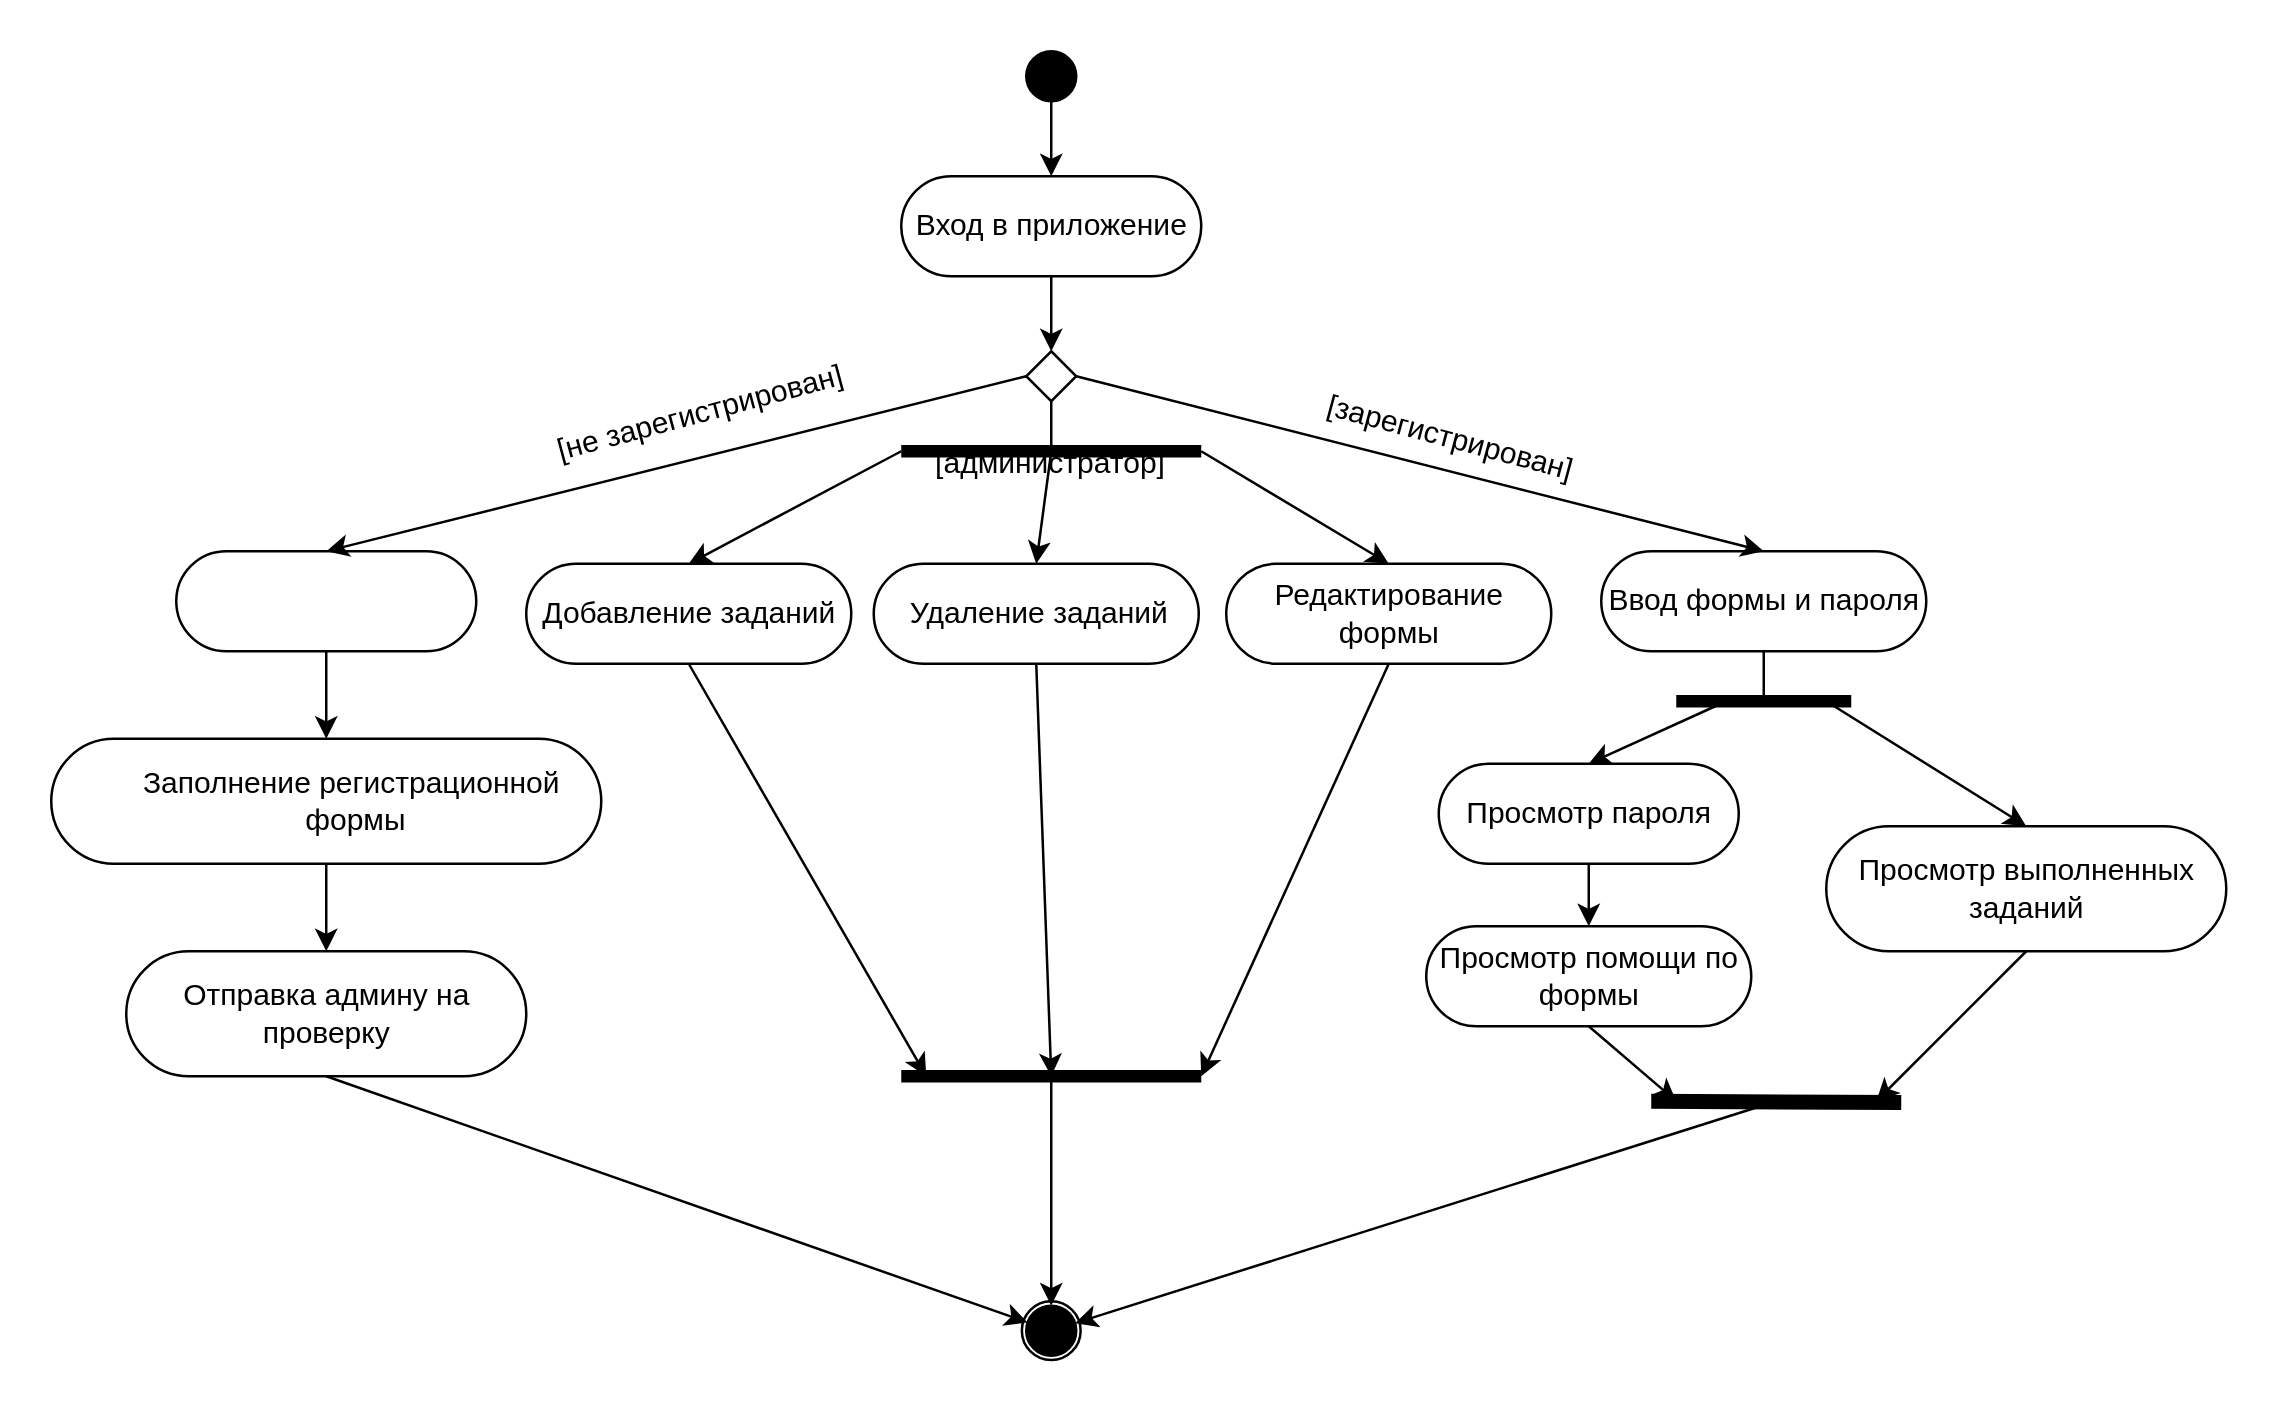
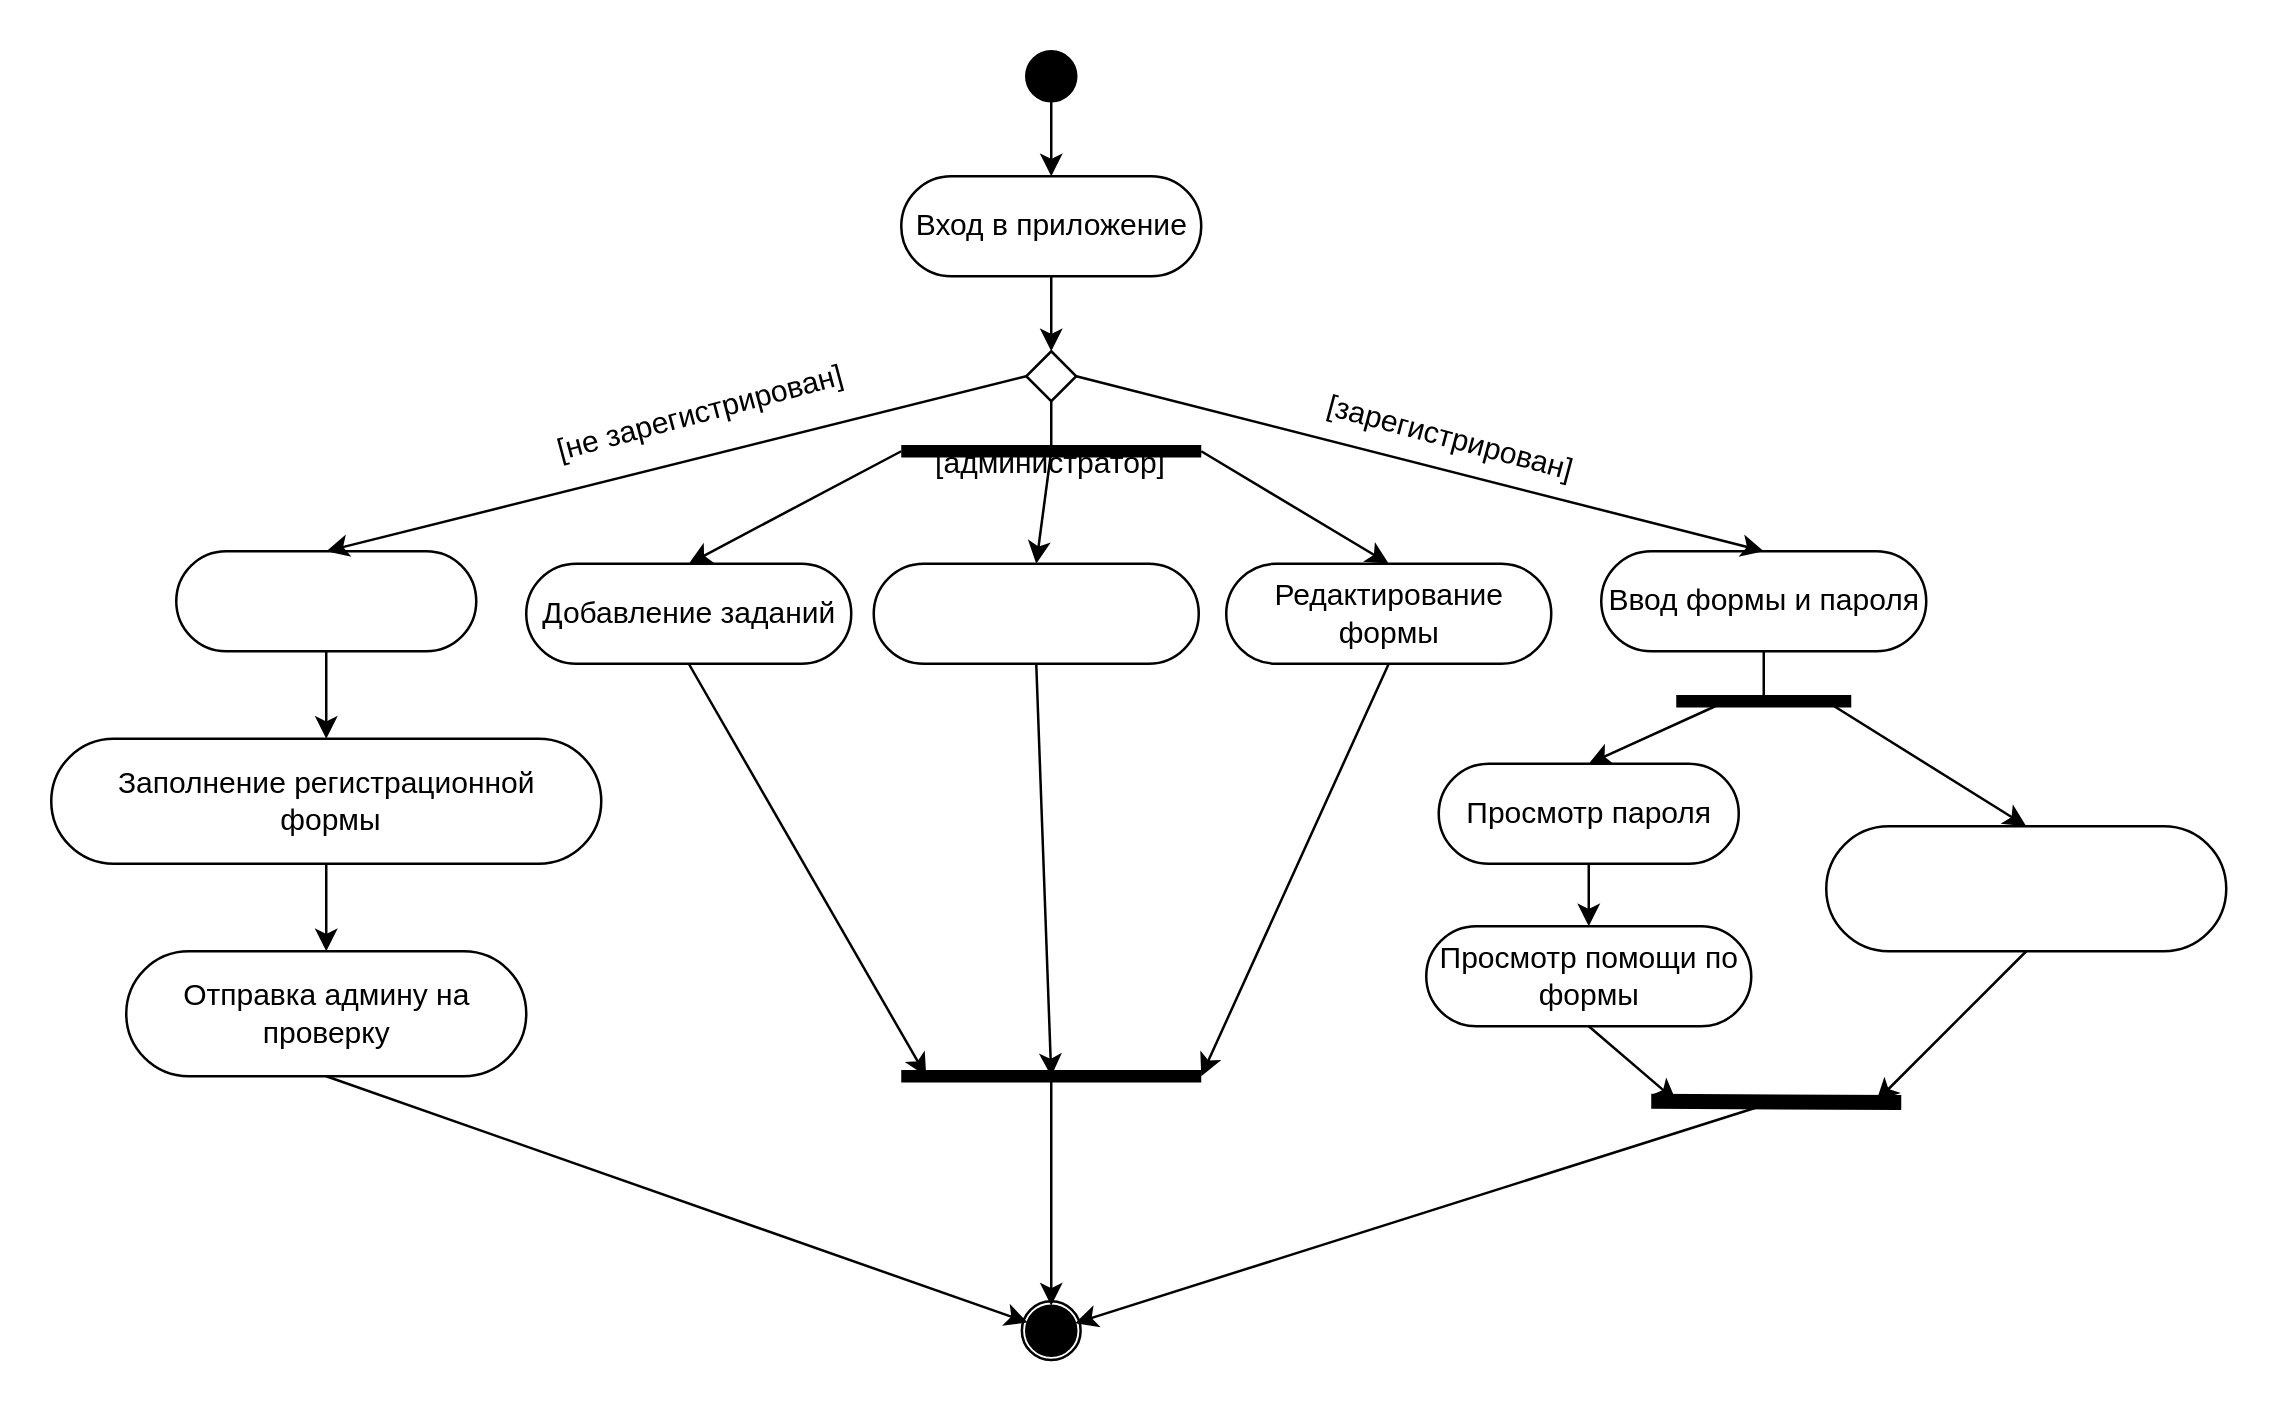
node "Удаление заданий": removed
node "Заполнение регистрационной формы": moved (351, 801) -> (326, 801)
node "Просмотр выполненных заданий": removed
